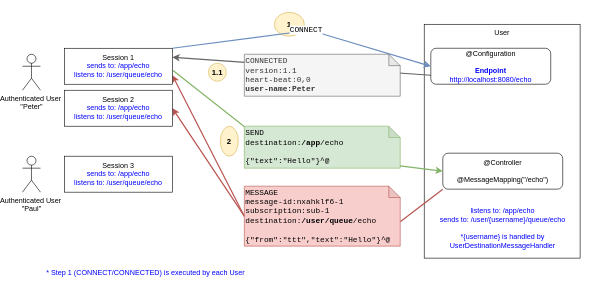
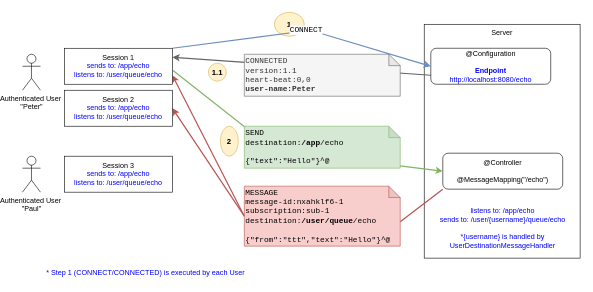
node "User": label "User" -> "Server"
